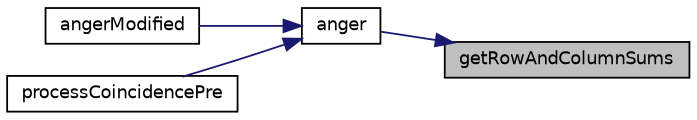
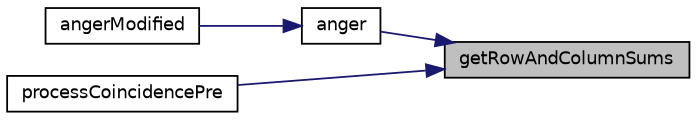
edge "processCoincidencePre" -> "anger": now "processCoincidencePre" -> "getRowAndColumnSums"
